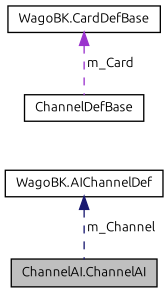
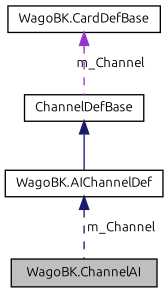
edge "ChannelDefBase" -> "WagoBK.CardDefBase": label " m_Card" -> " m_Channel"
edge "WagoBK.AIChannelDef" -> "ChannelDefBase": added
node "ChannelAI.ChannelAI": label "ChannelAI.ChannelAI" -> "WagoBK.ChannelAI"
